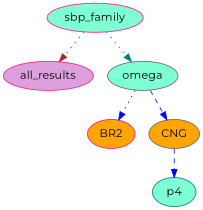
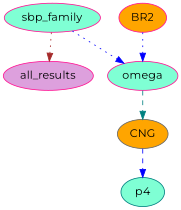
edge "sbp_family" -> "omega": color teal -> blue
node "omega": color gray40 -> deeppink
edge "omega" -> "BR2": reversed
edge "omega" -> "CNG": color blue -> teal
